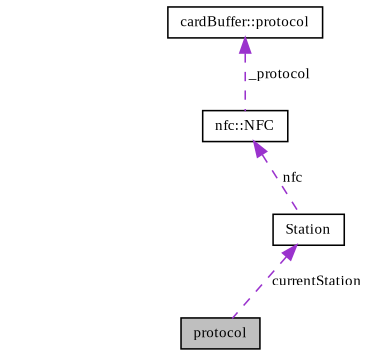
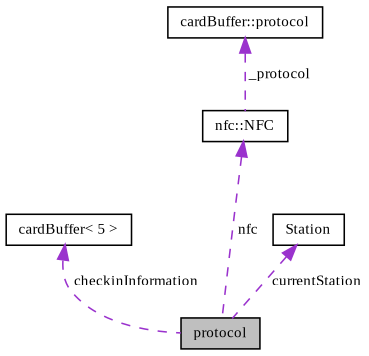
edge "Station" -> "nfc::NFC": now "protocol" -> "nfc::NFC"
node "cardBuffer< 5 >": added
